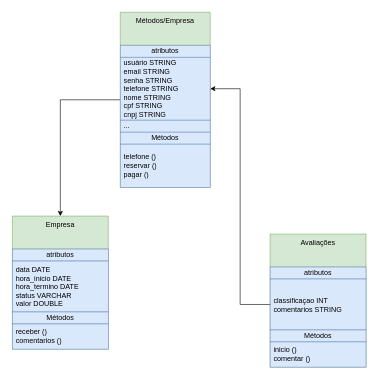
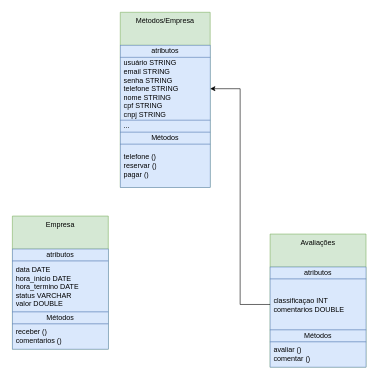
edge "Métodos/Empresa" -> "Empresa": removed
node "classificaçao INT comentarios STRING": label "classificaçao INT comentarios STRING" -> "classificaçao INT comentarios DOUBLE"
node "inicio () comentar ()": label "inicio () comentar ()" -> "avaliar () comentar ()"
